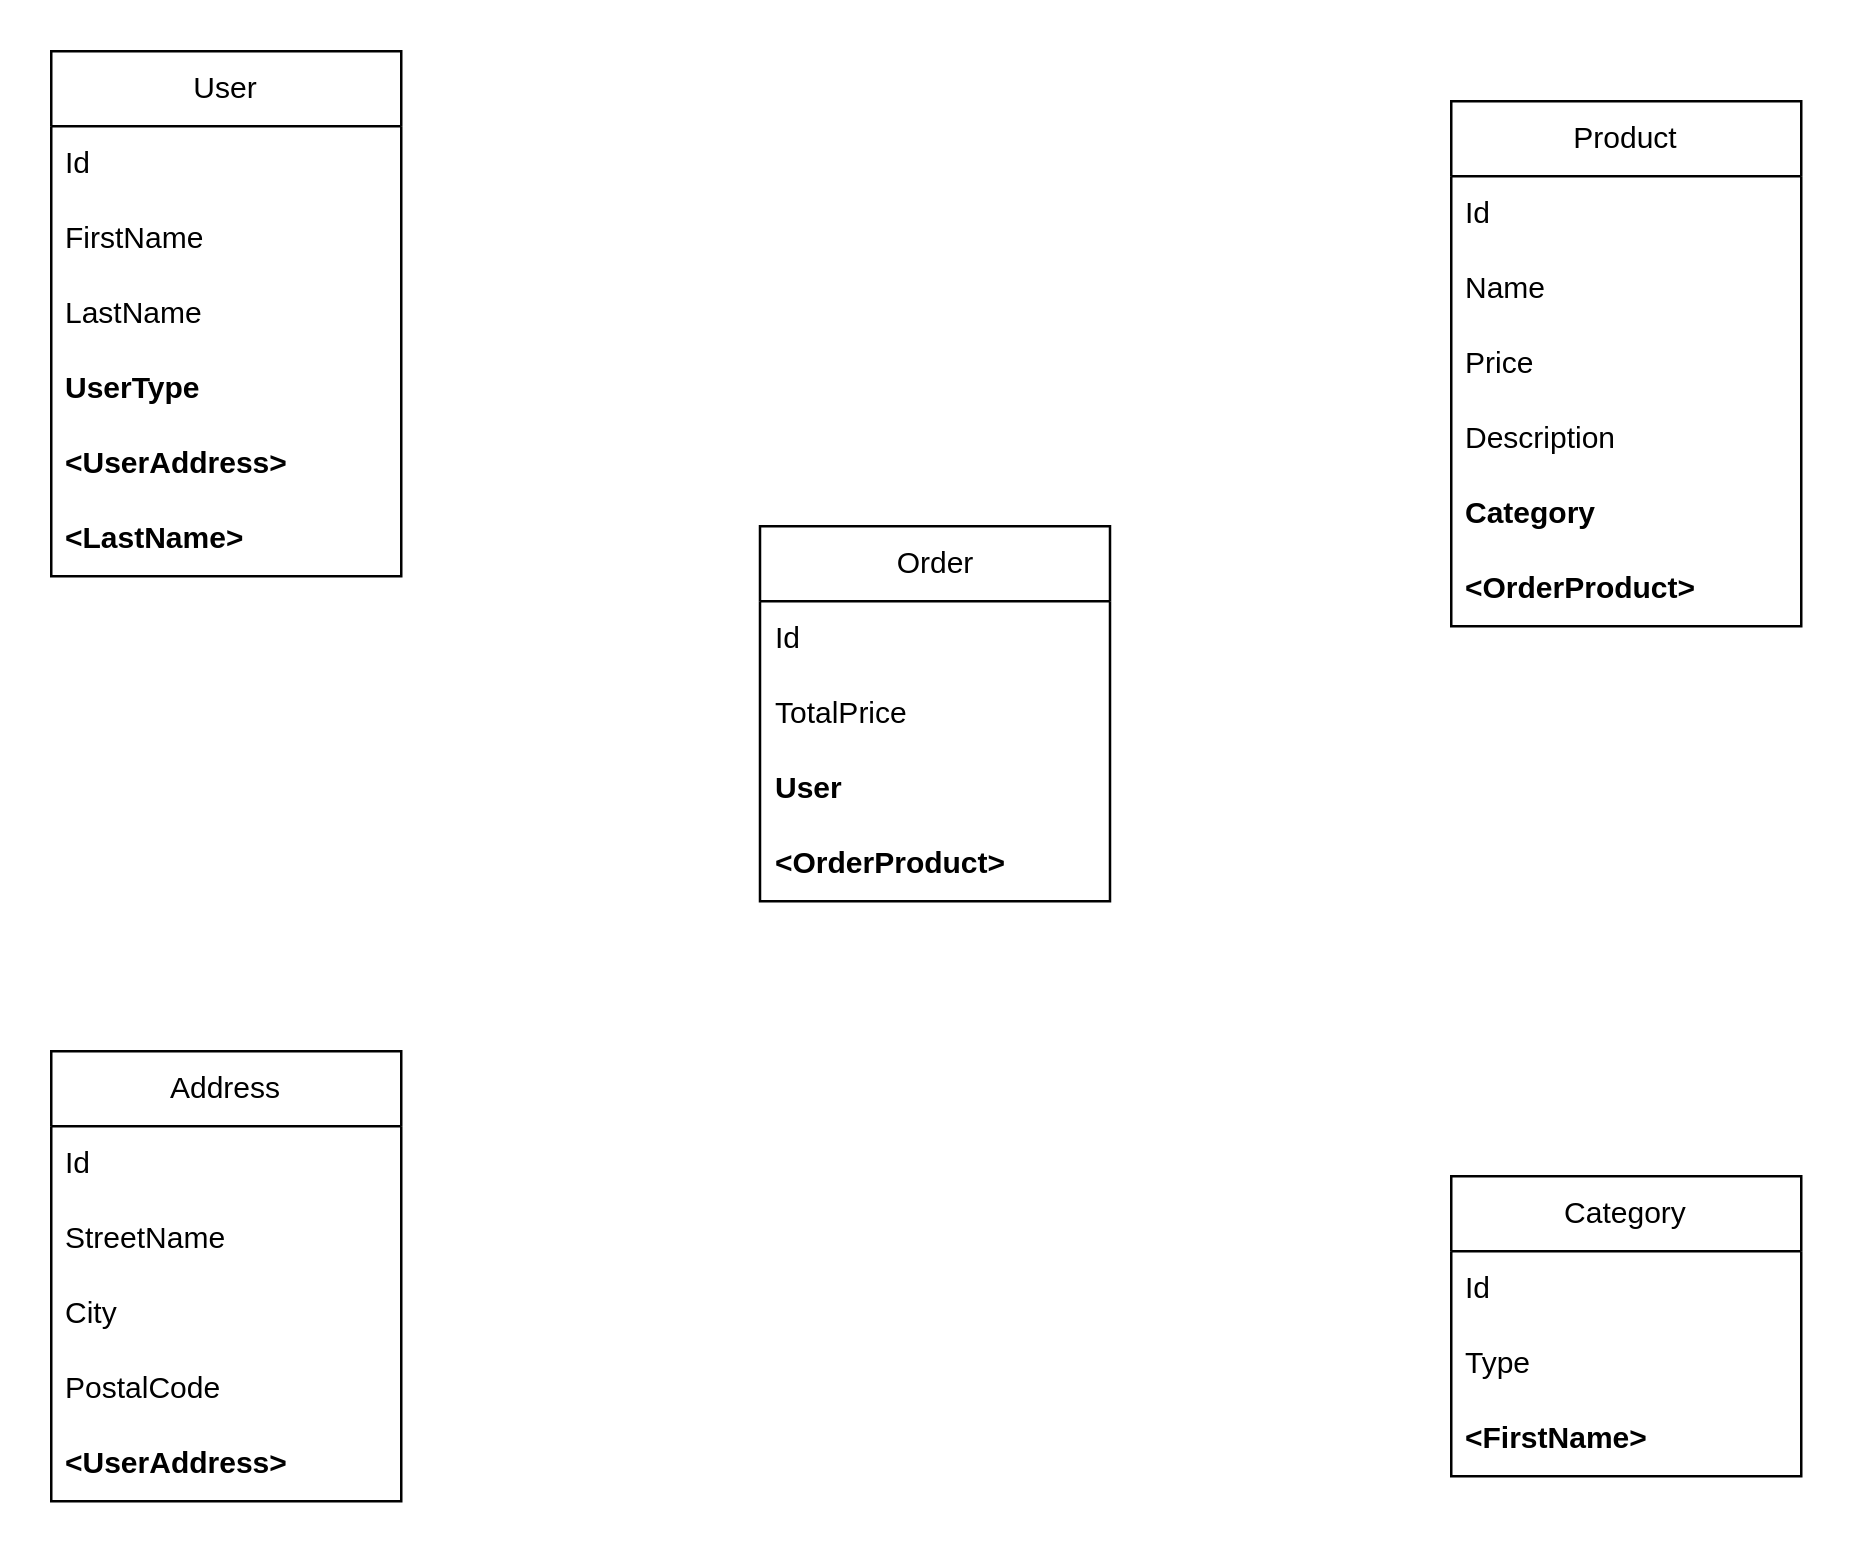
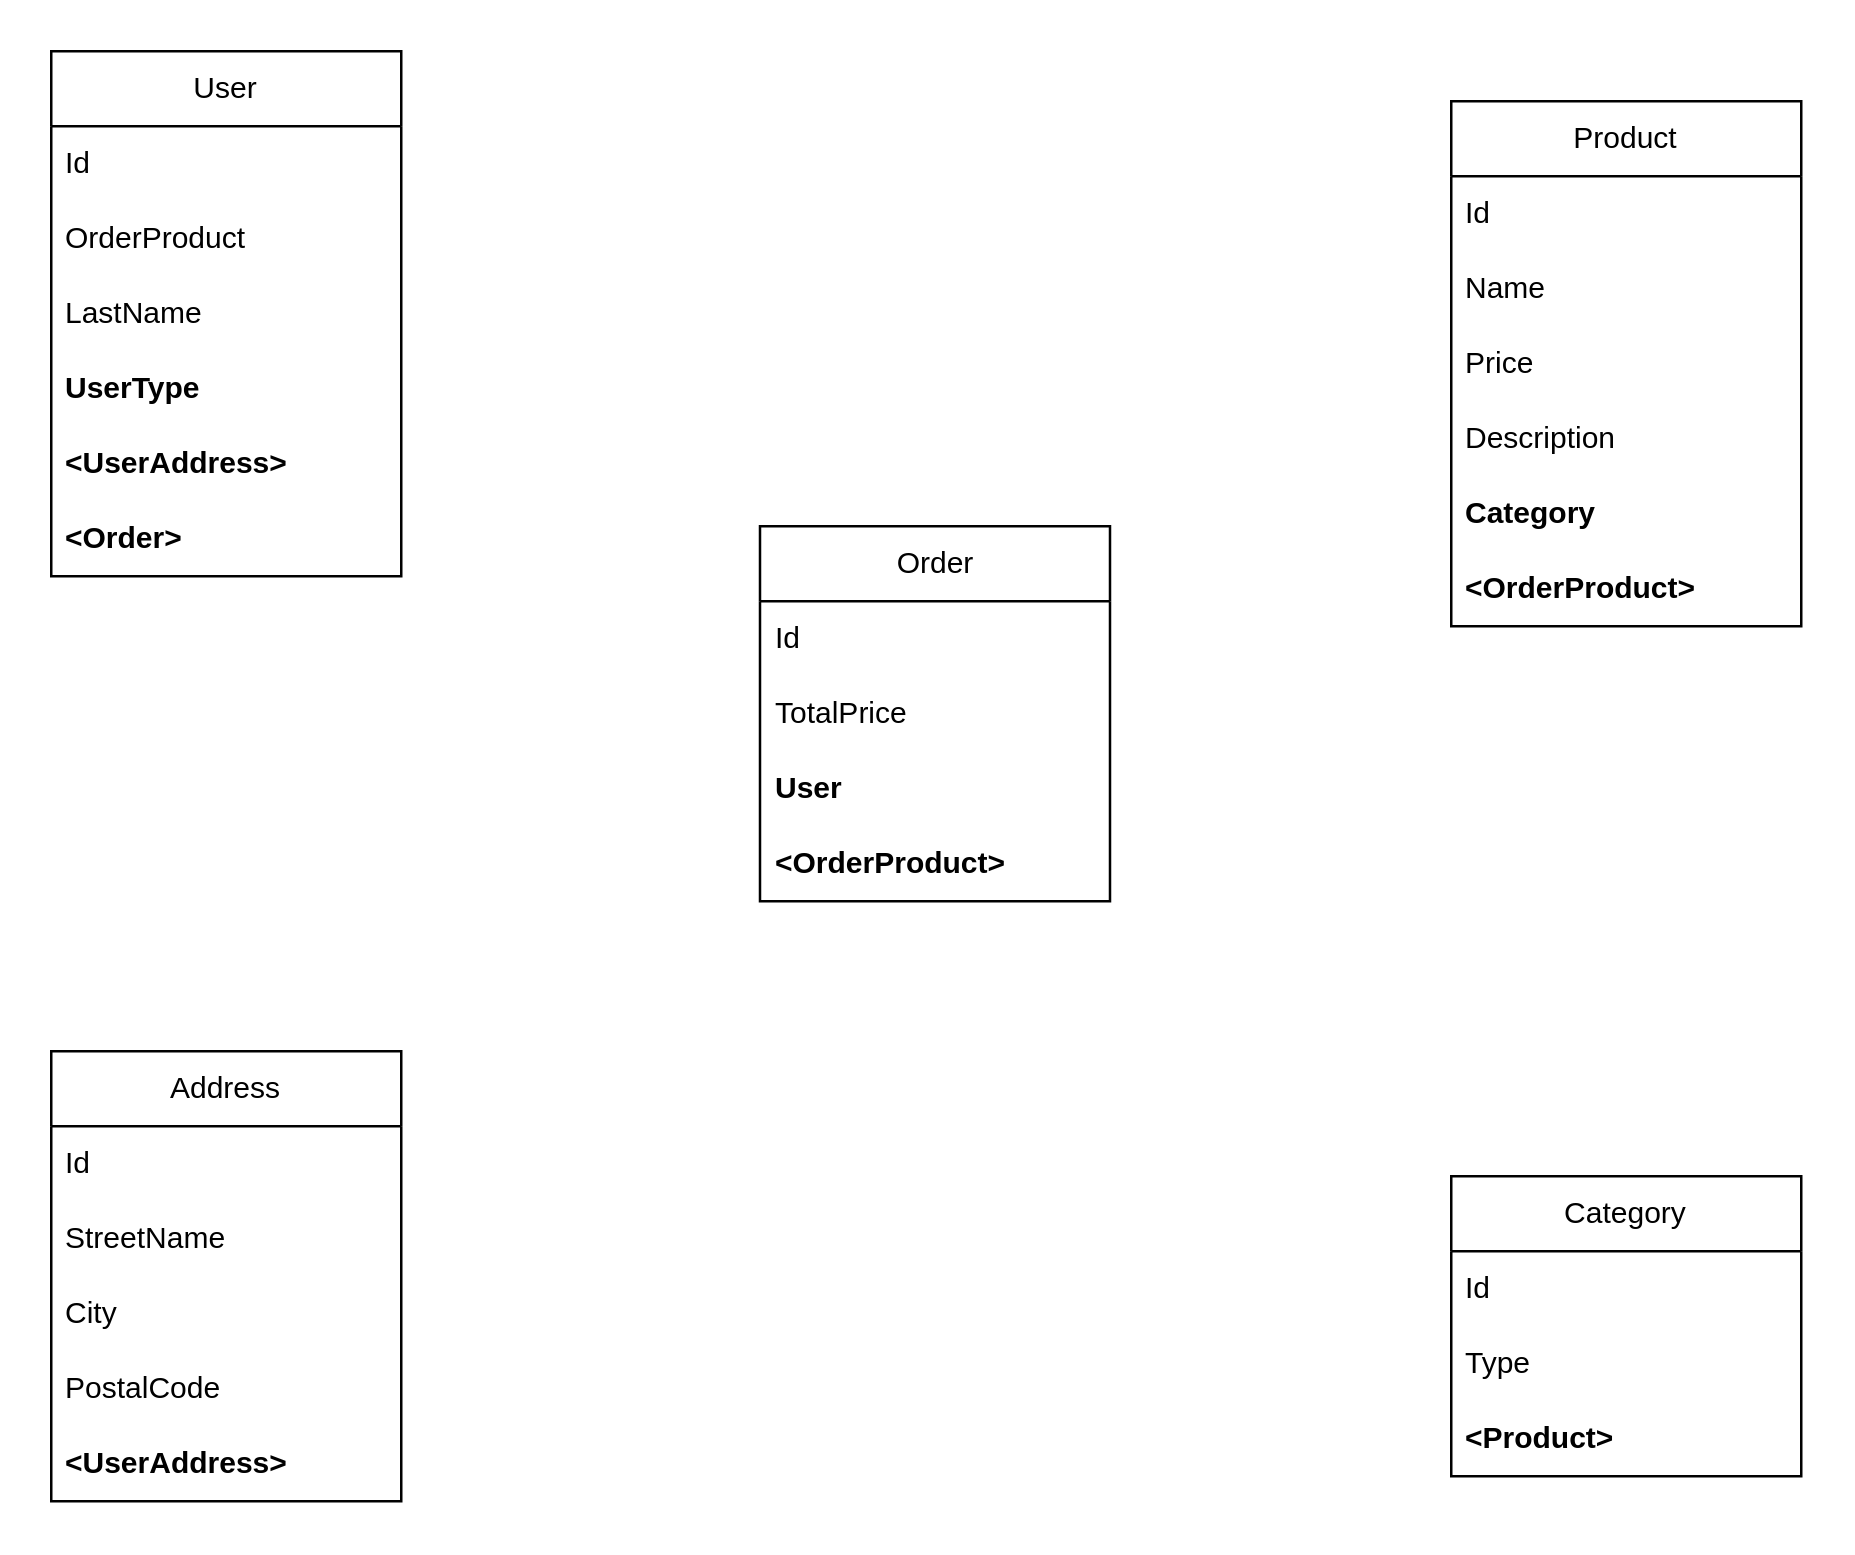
node "FirstName": label "FirstName" -> "OrderProduct"
node "<LastName>": label "<LastName>" -> "<Order>"
node "<FirstName>": label "<FirstName>" -> "<Product>"
